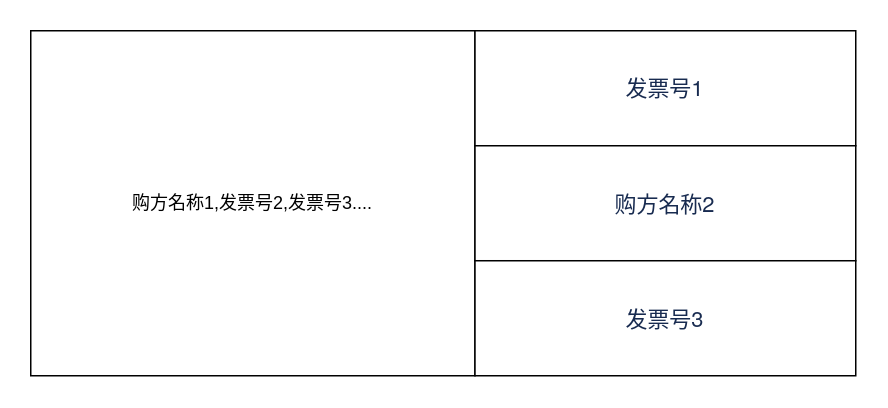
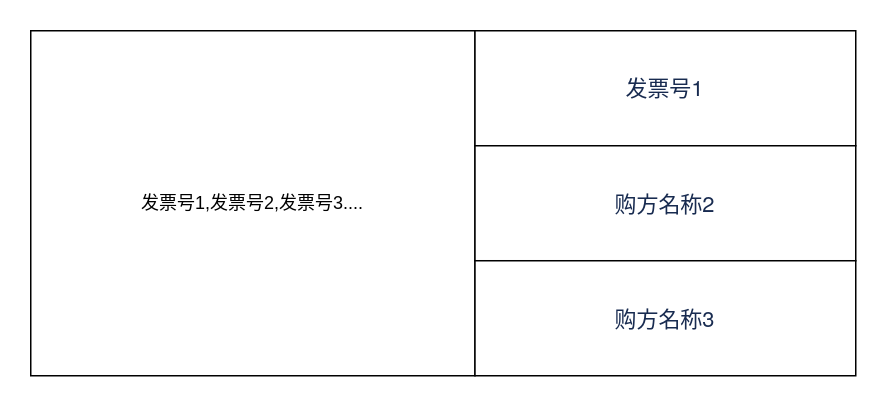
node "购方名称1,发票号2,发票号3....": label "购方名称1,发票号2,发票号3...." -> "发票号1,发票号2,发票号3...."
node "发票号3": label "发票号3" -> "购方名称3"
